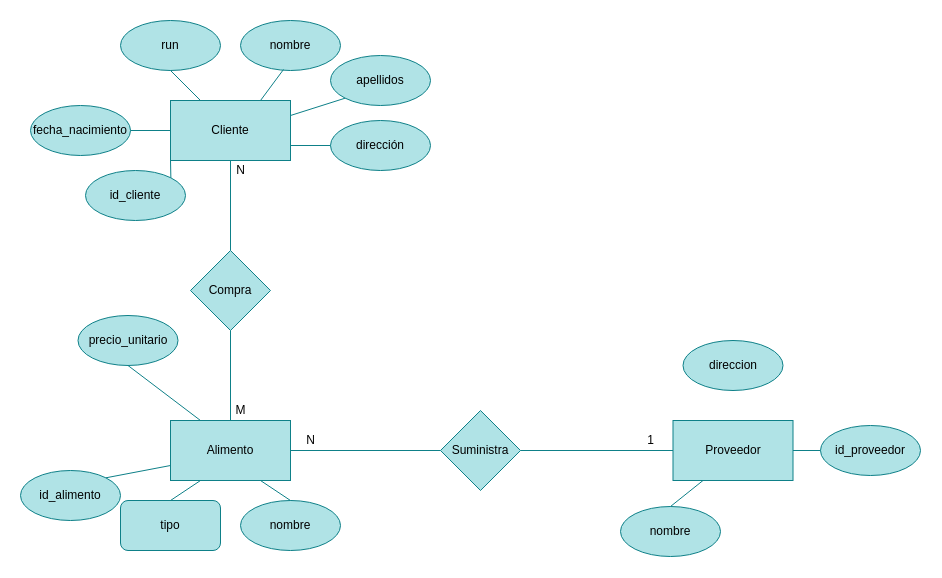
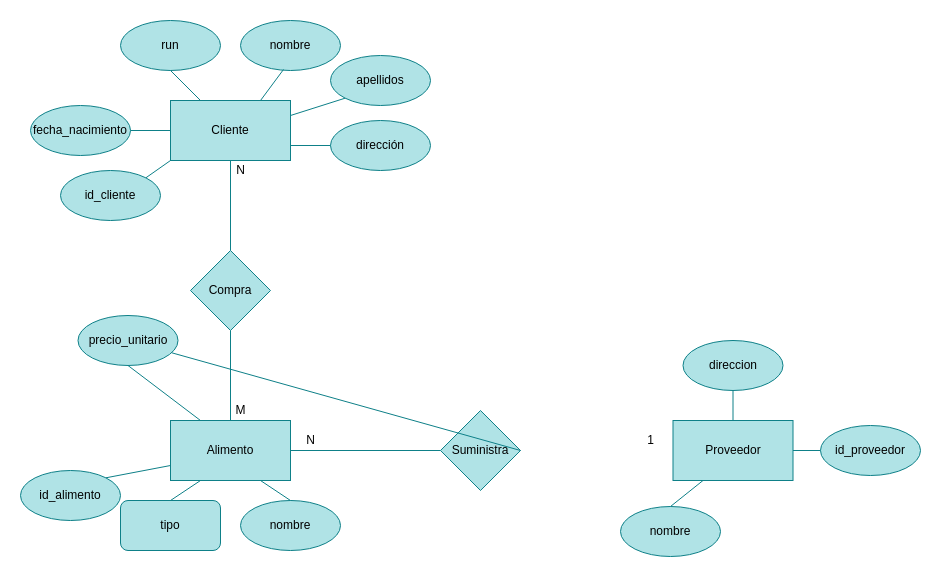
node "id_cliente": moved (136, 196) -> (111, 196)
edge "direccion" -- "Proveedor": added
edge "Suministra" -- "Proveedor": now "Suministra" -- "precio_unitario"
